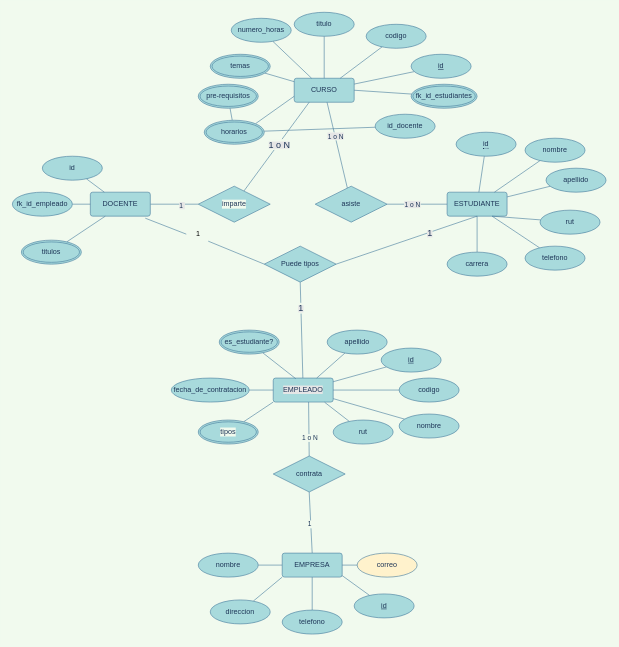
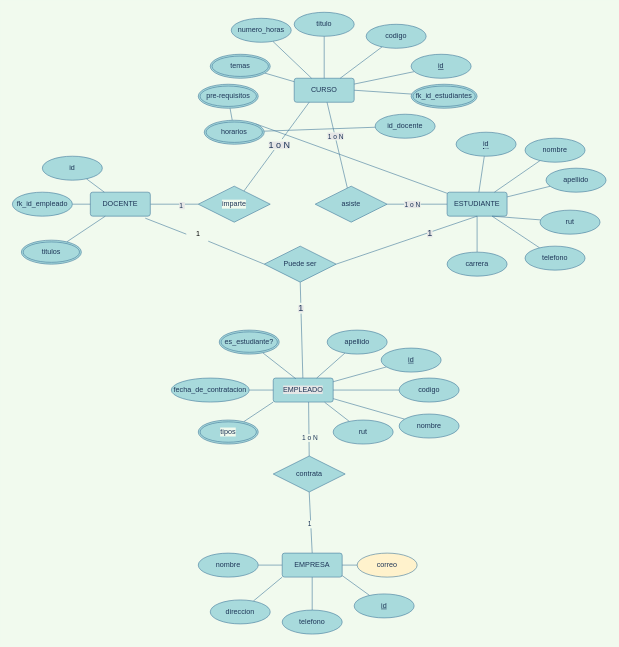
edge "CURSO" -- "horarios": now "ESTUDIANTE" -- "horarios"
node "Puede tipos": label "Puede tipos" -> "Puede ser"
